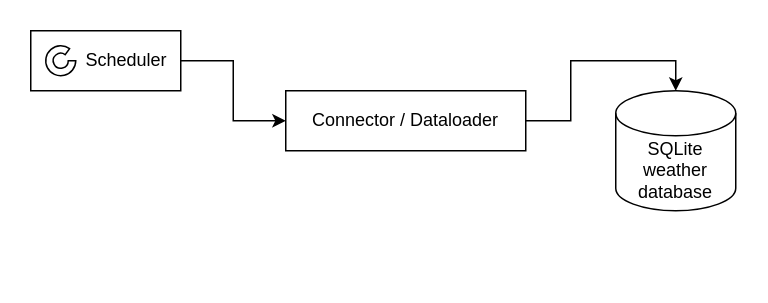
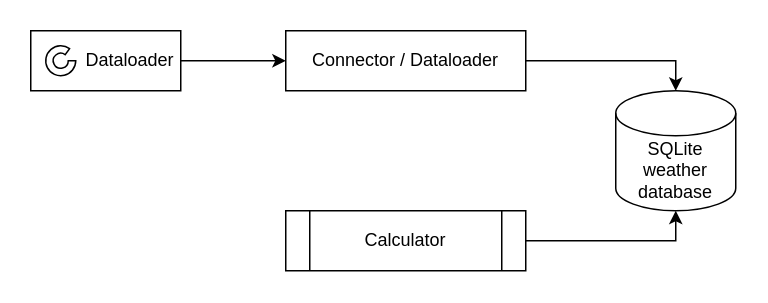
node "Scheduler": label "Scheduler" -> "Dataloader"
node "Connector / Dataloader": moved (406, 121) -> (406, 61)
node "Calculator": added
edge "Calculator" -> "SQLite weather database": added
